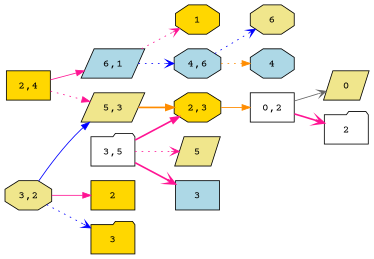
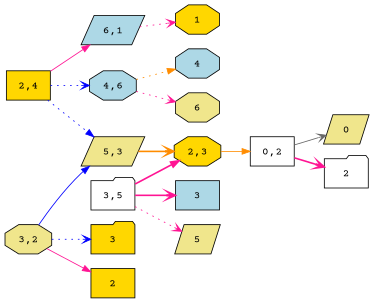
edge "4,6" -> "6": color blue -> deeppink
edge "6,1" -> "4,6": now "2,4" -> "4,6"
edge "2,4" -> "5,3": color deeppink -> blue
edge "5,3" -> "2,3": arrowhead normal -> vee
